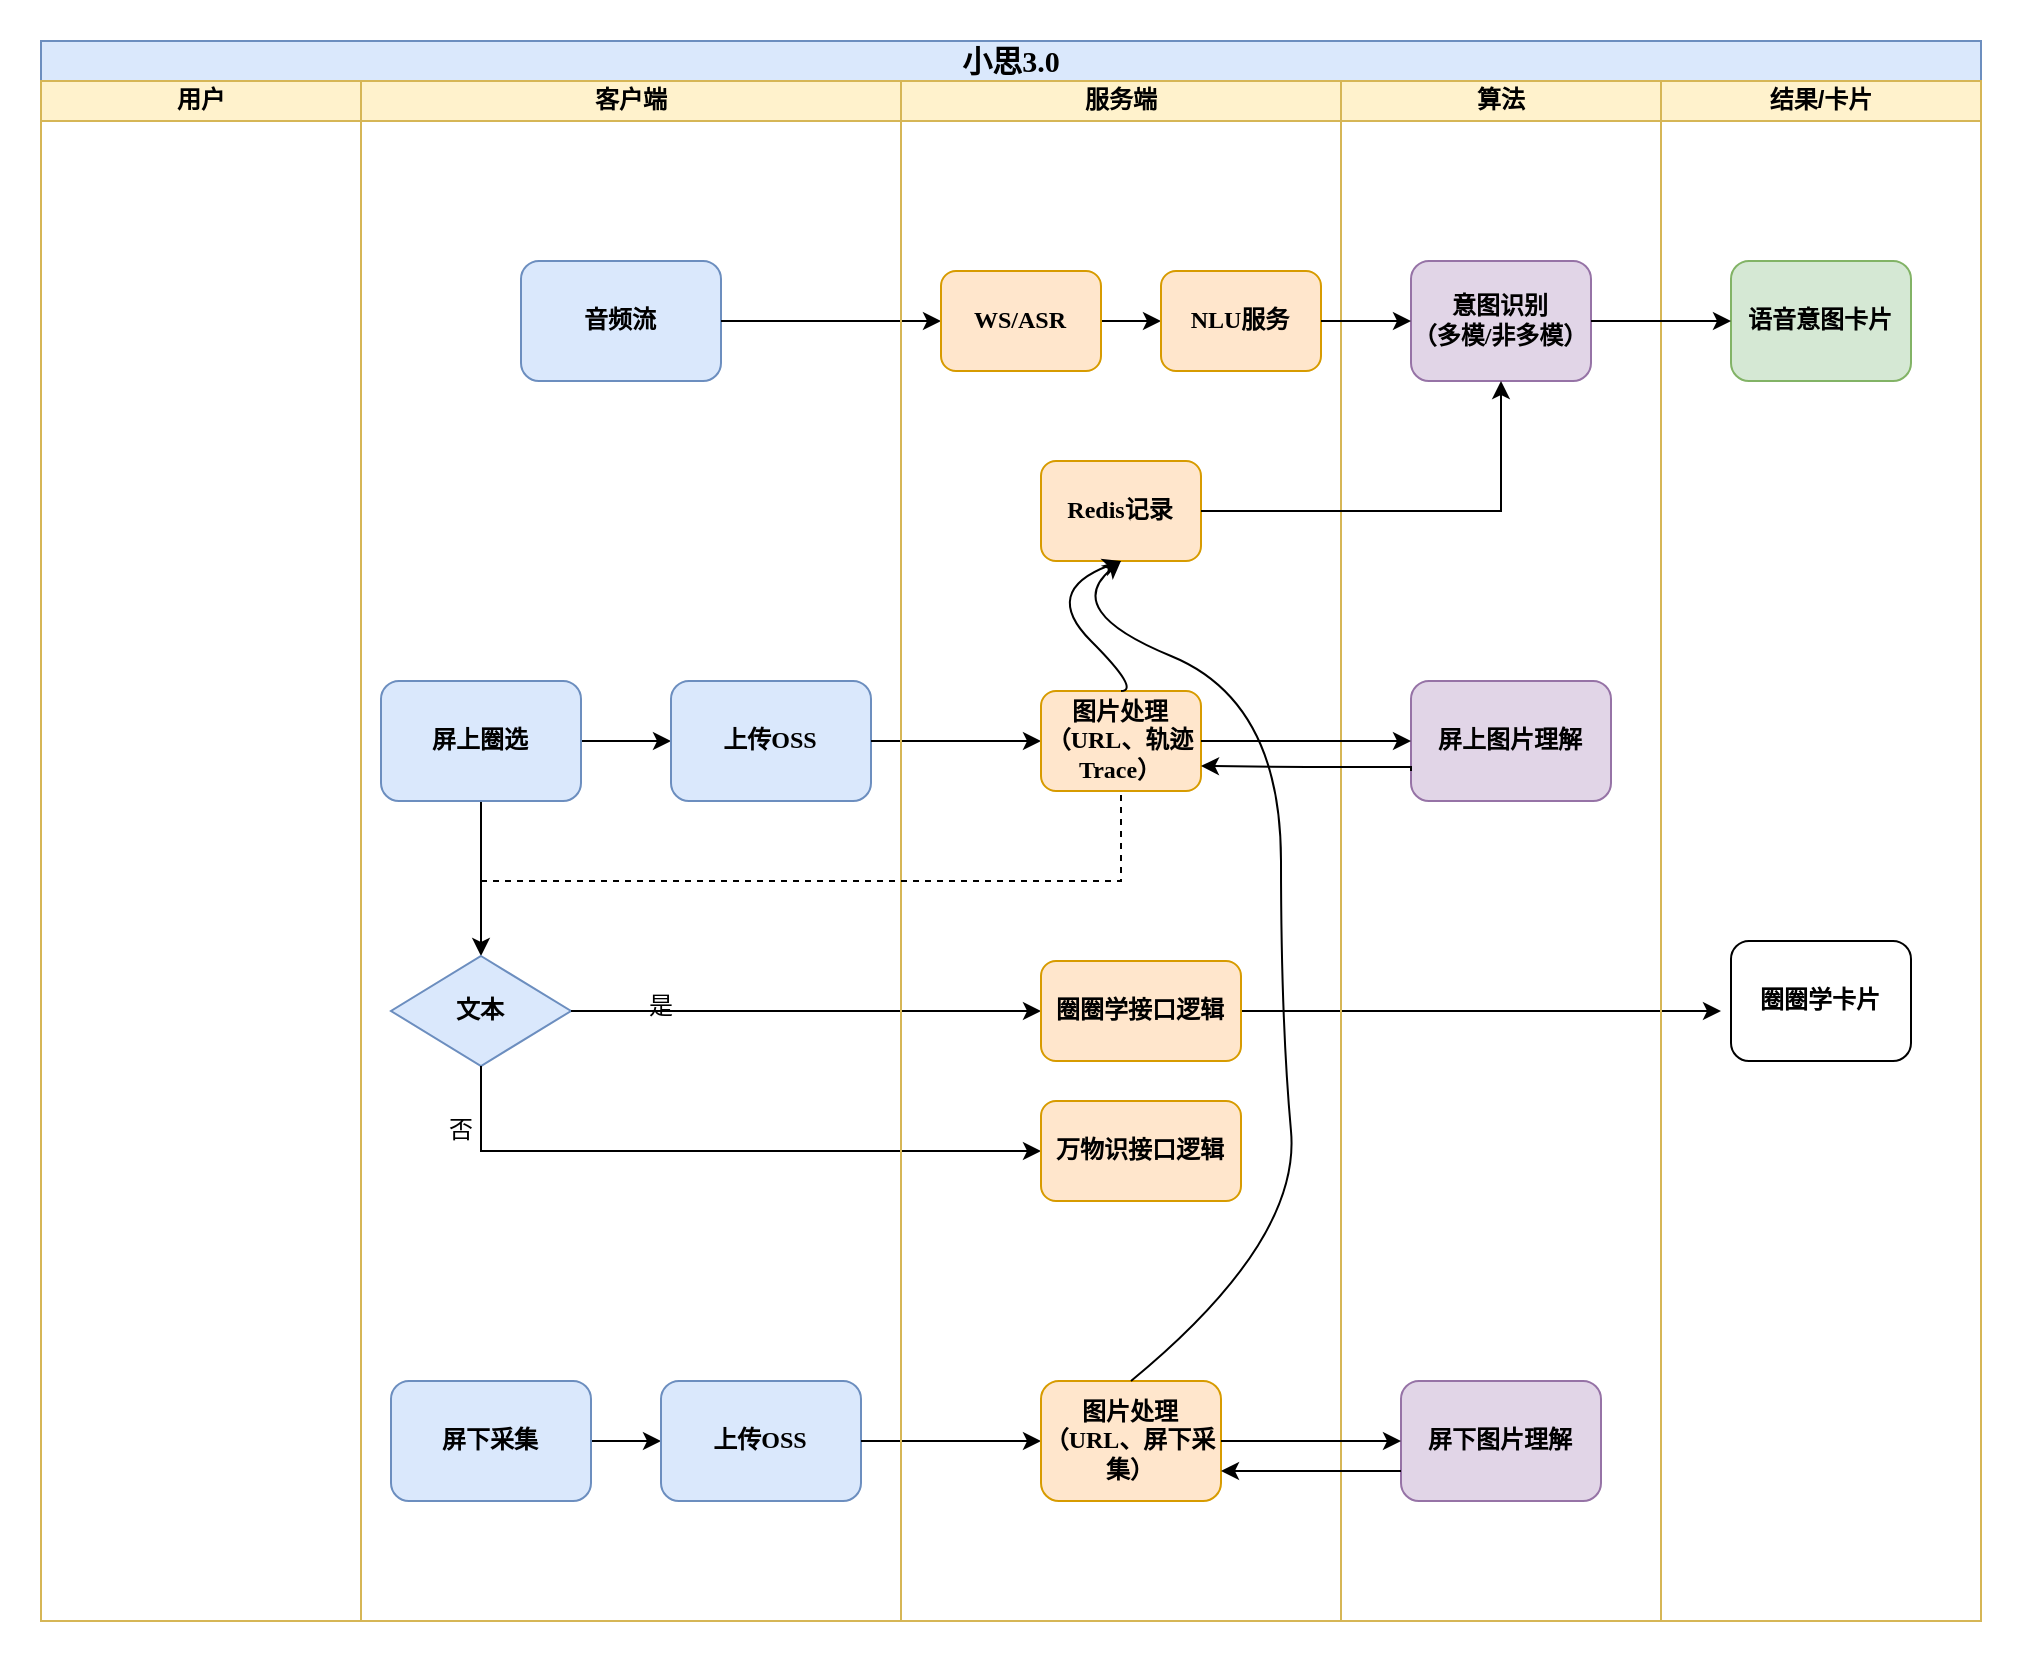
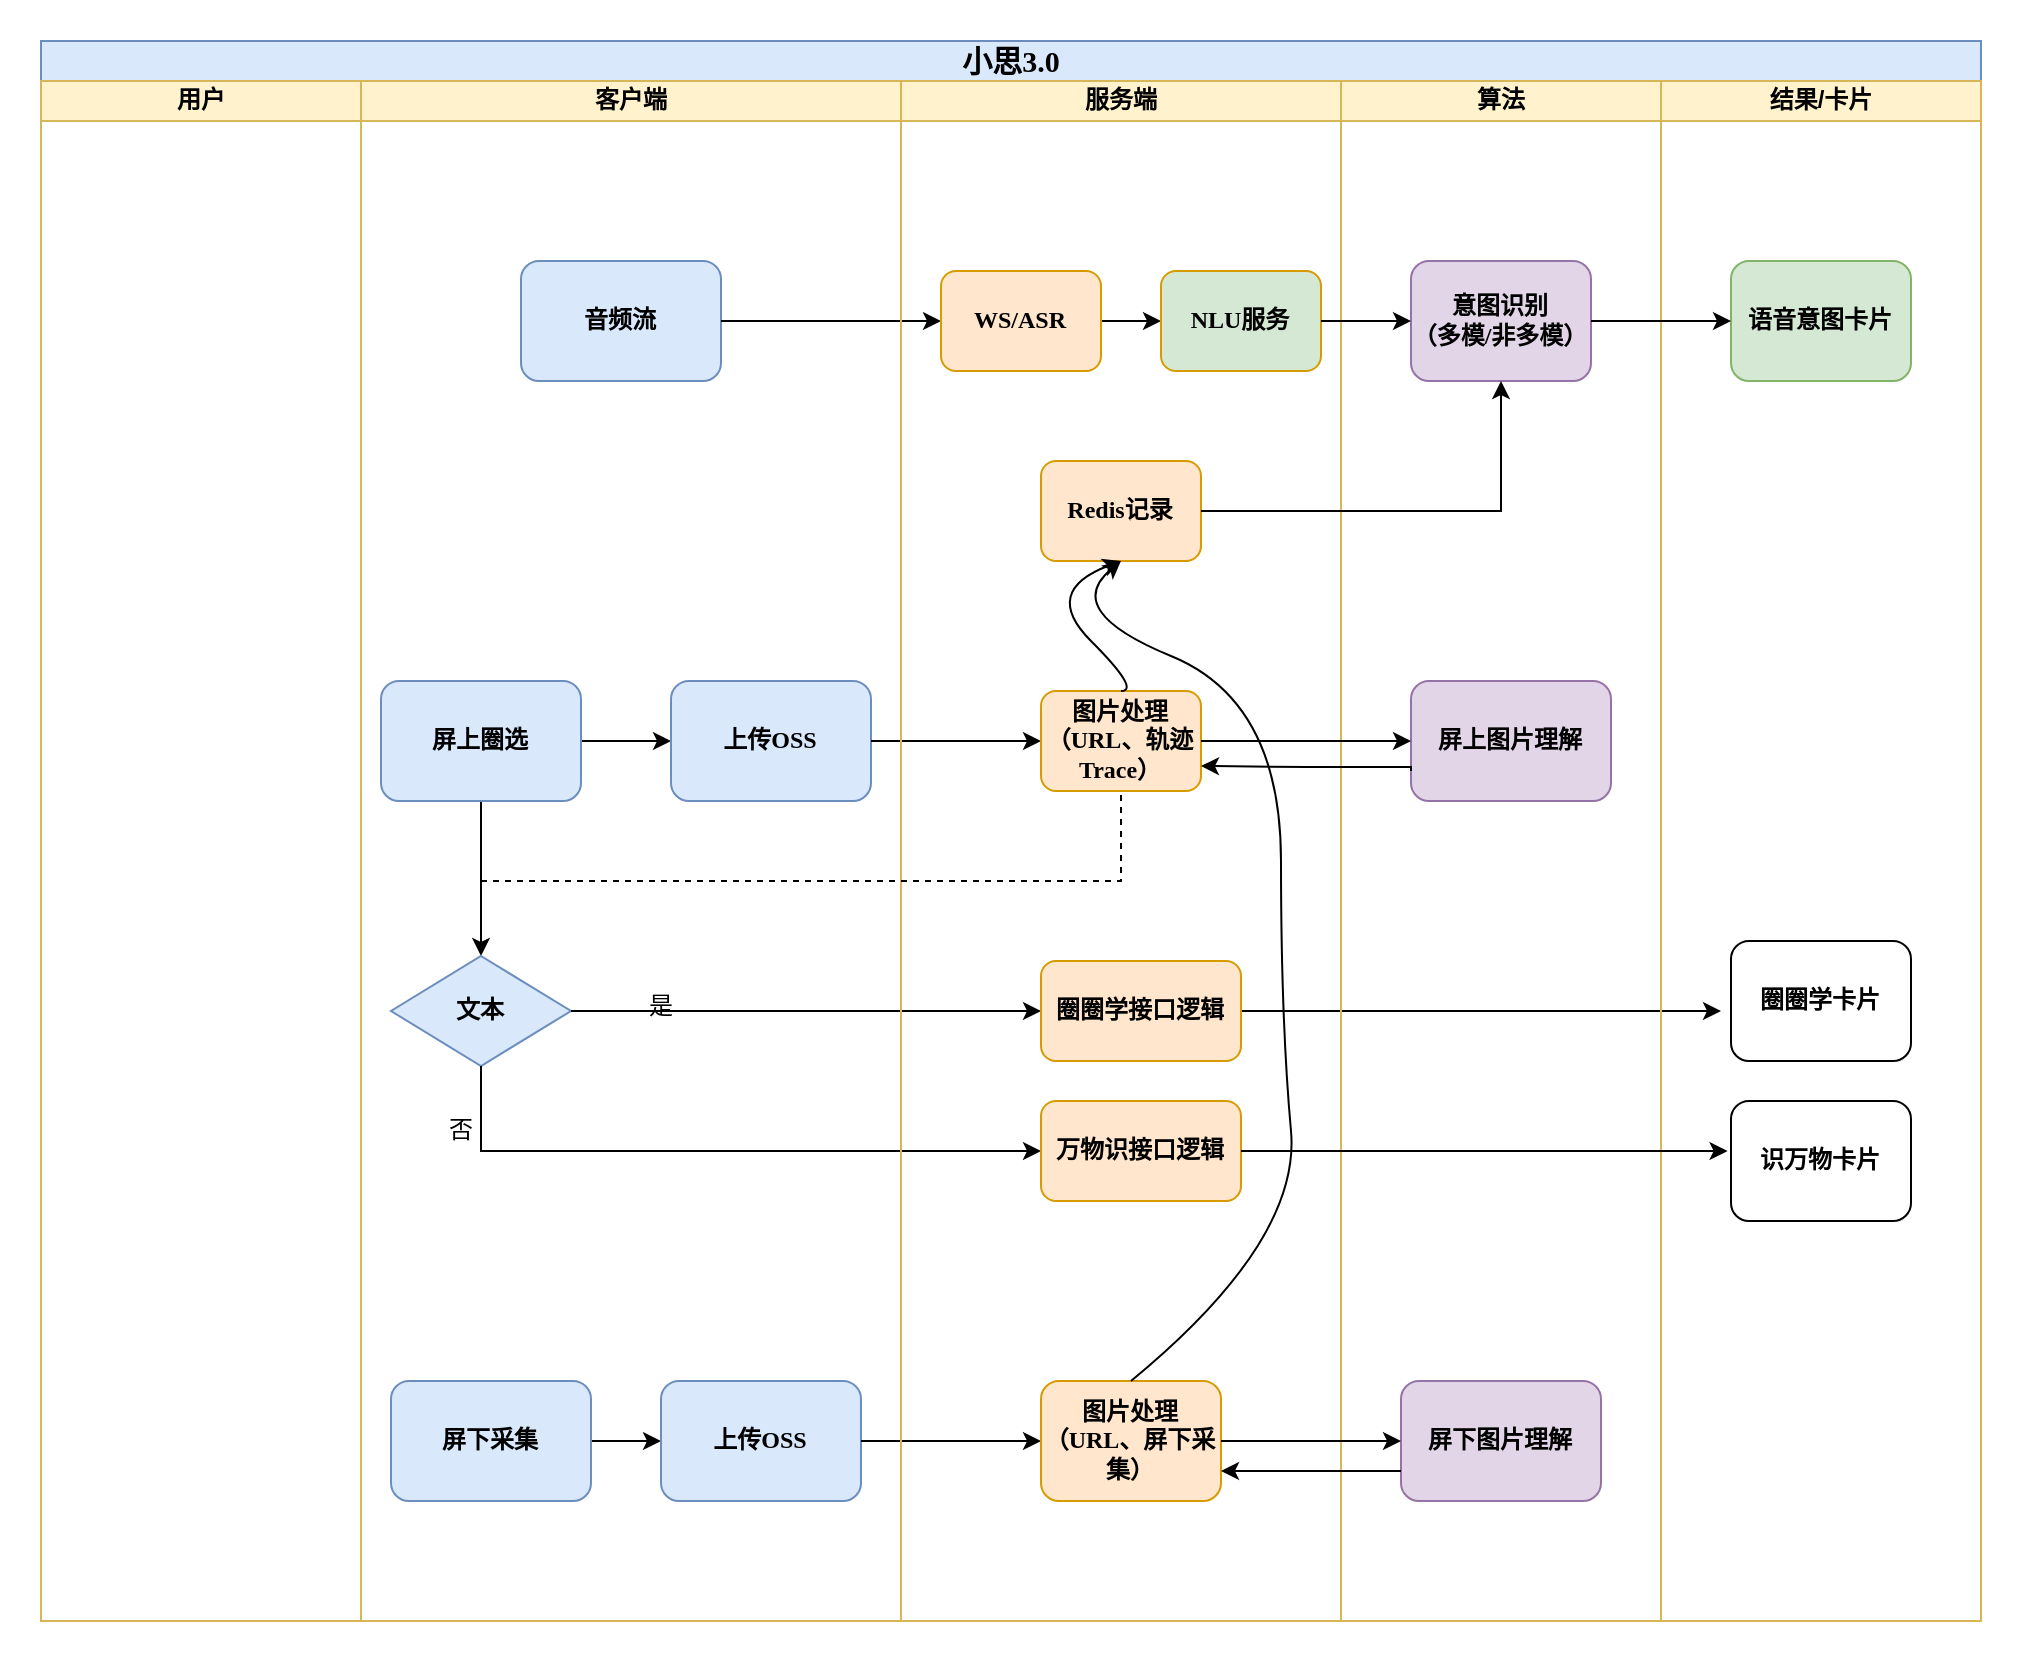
node "NLU服务": fillcolor #ffe6cc -> #d5e8d4
edge "万物识接口逻辑" -> "识万物卡片": added
node "识万物卡片": added
